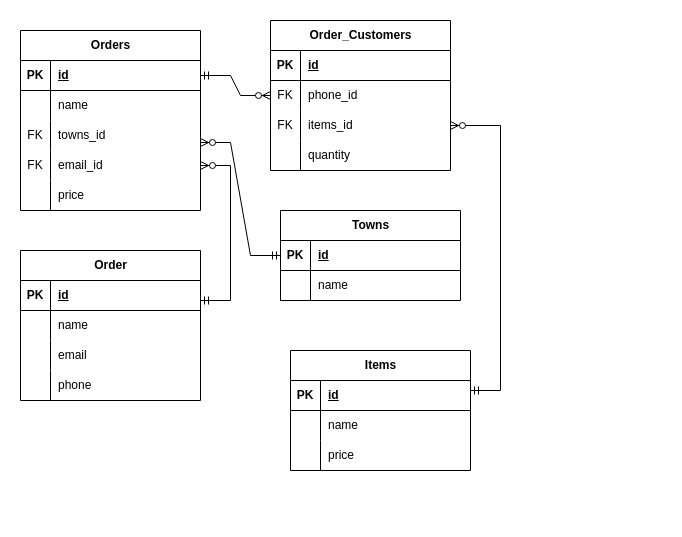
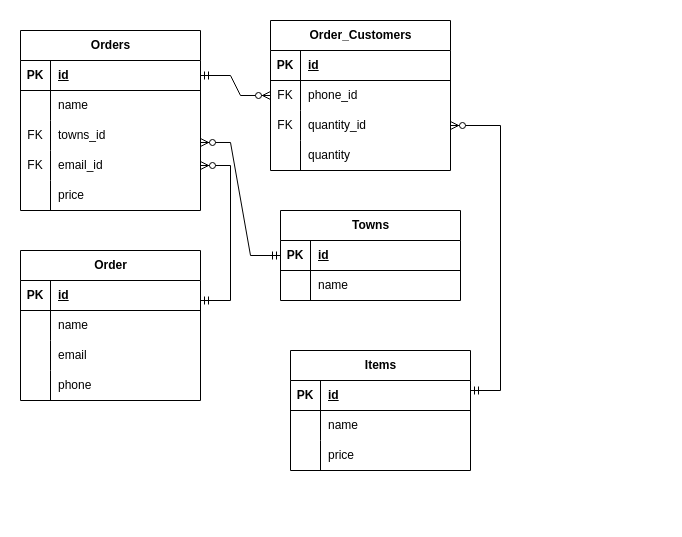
node "items_id": label "items_id" -> "quantity_id"
